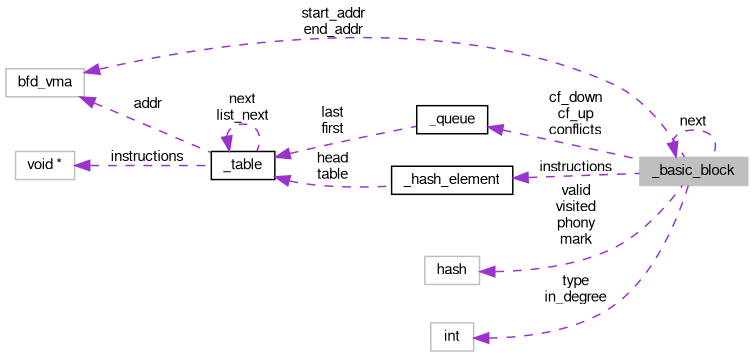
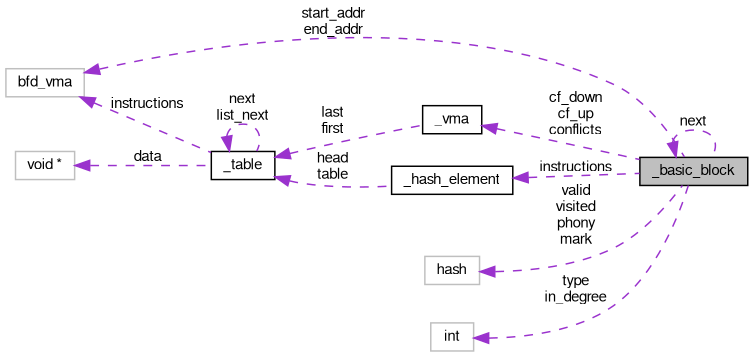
edge "_table" -> "bfd_vma": label "addr" -> "instructions"
node "_queue": label "_queue" -> "_vma"
edge "_table" -> "void *": label "instructions" -> "data"
node "_basic_block": color grey75 -> black
